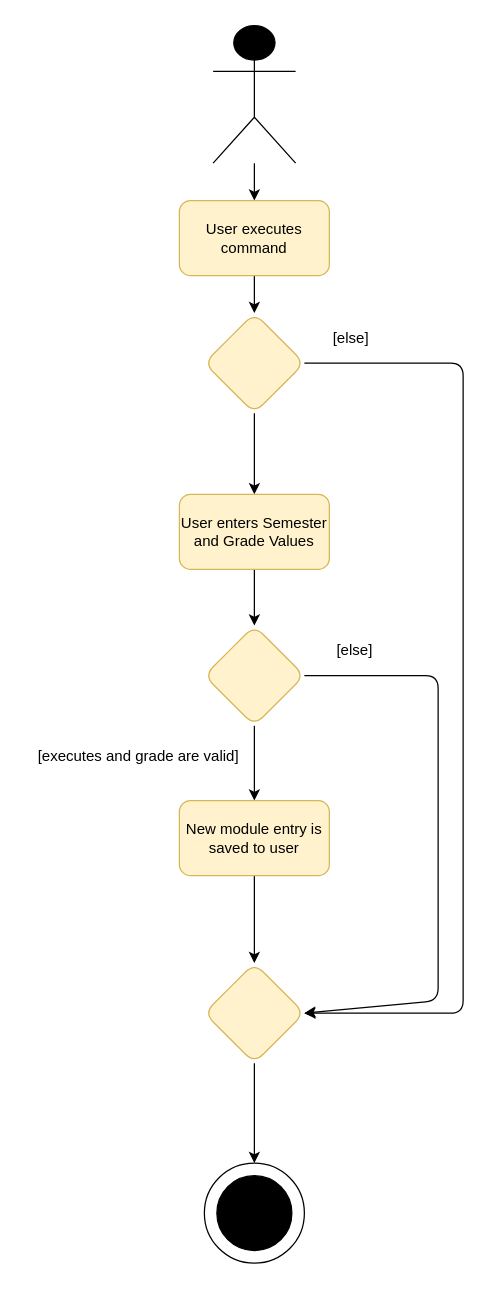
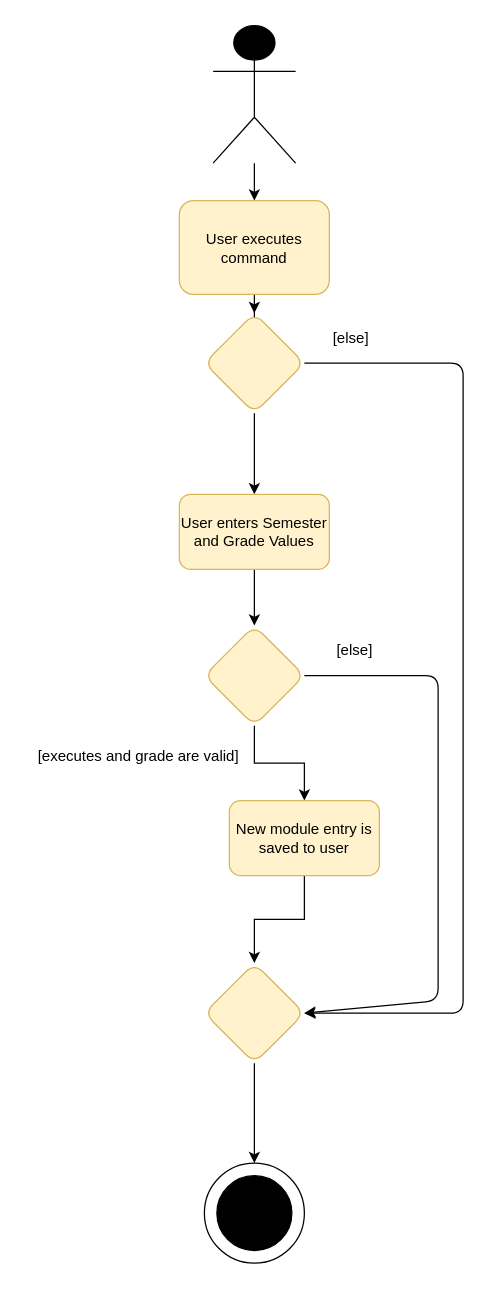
node "User executes command": size 150x75 -> 150x94
node "New module entry is saved to user": moved (254, 838) -> (304, 838)
